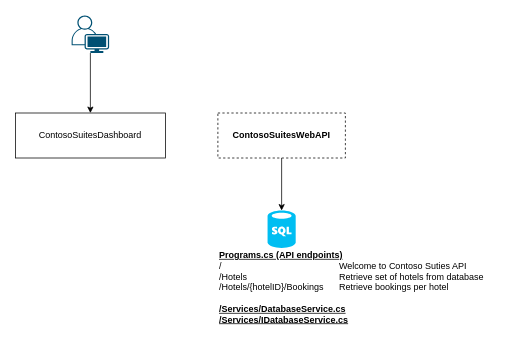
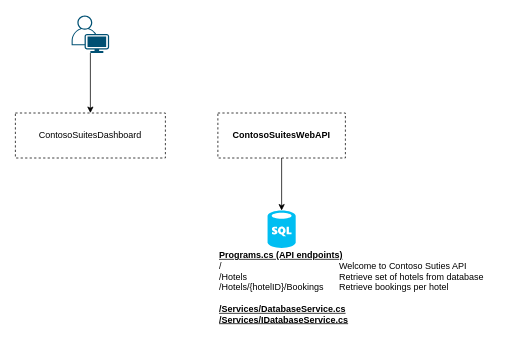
node "ContosoSuitesDashboard": style solid -> dashed
